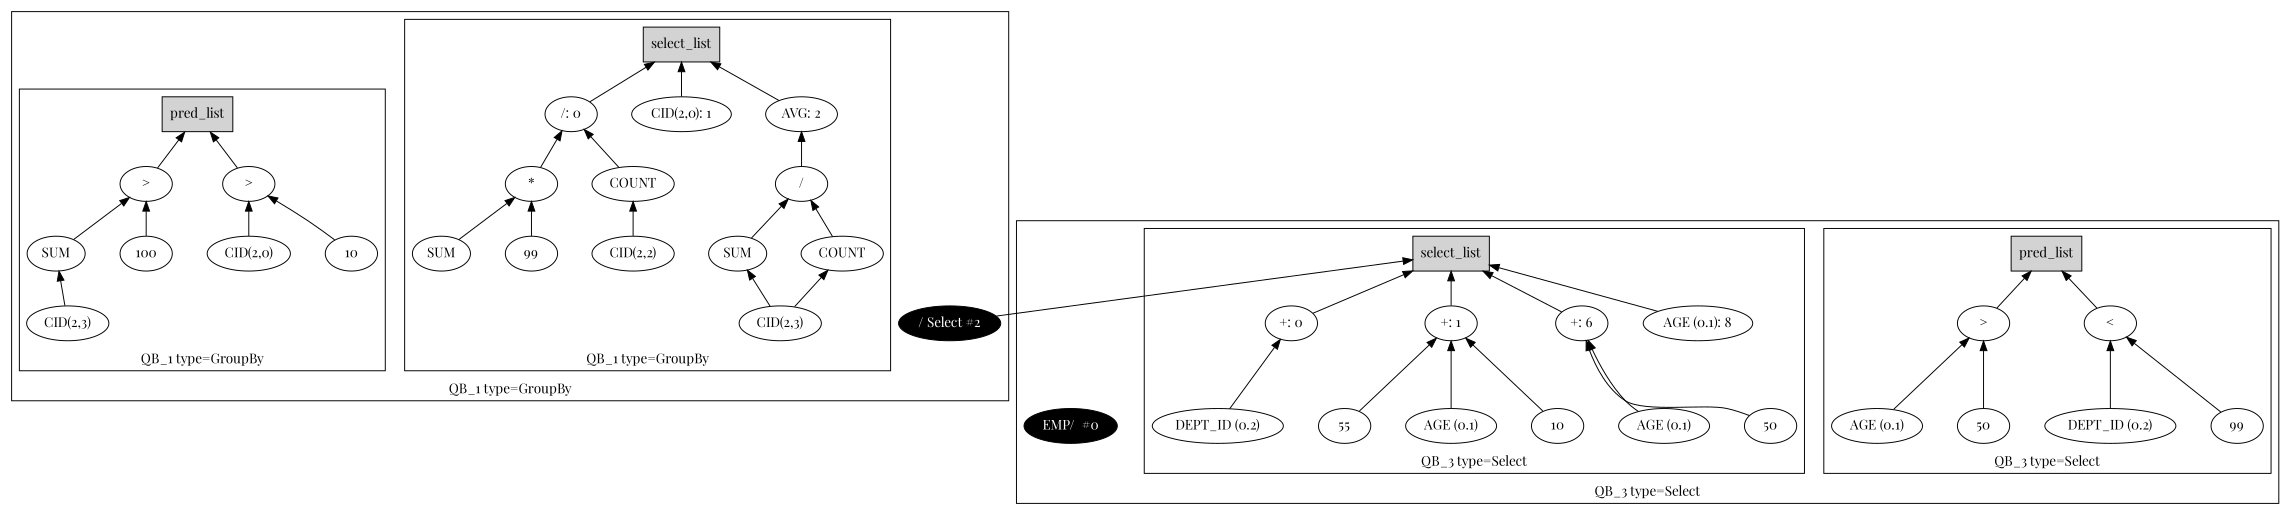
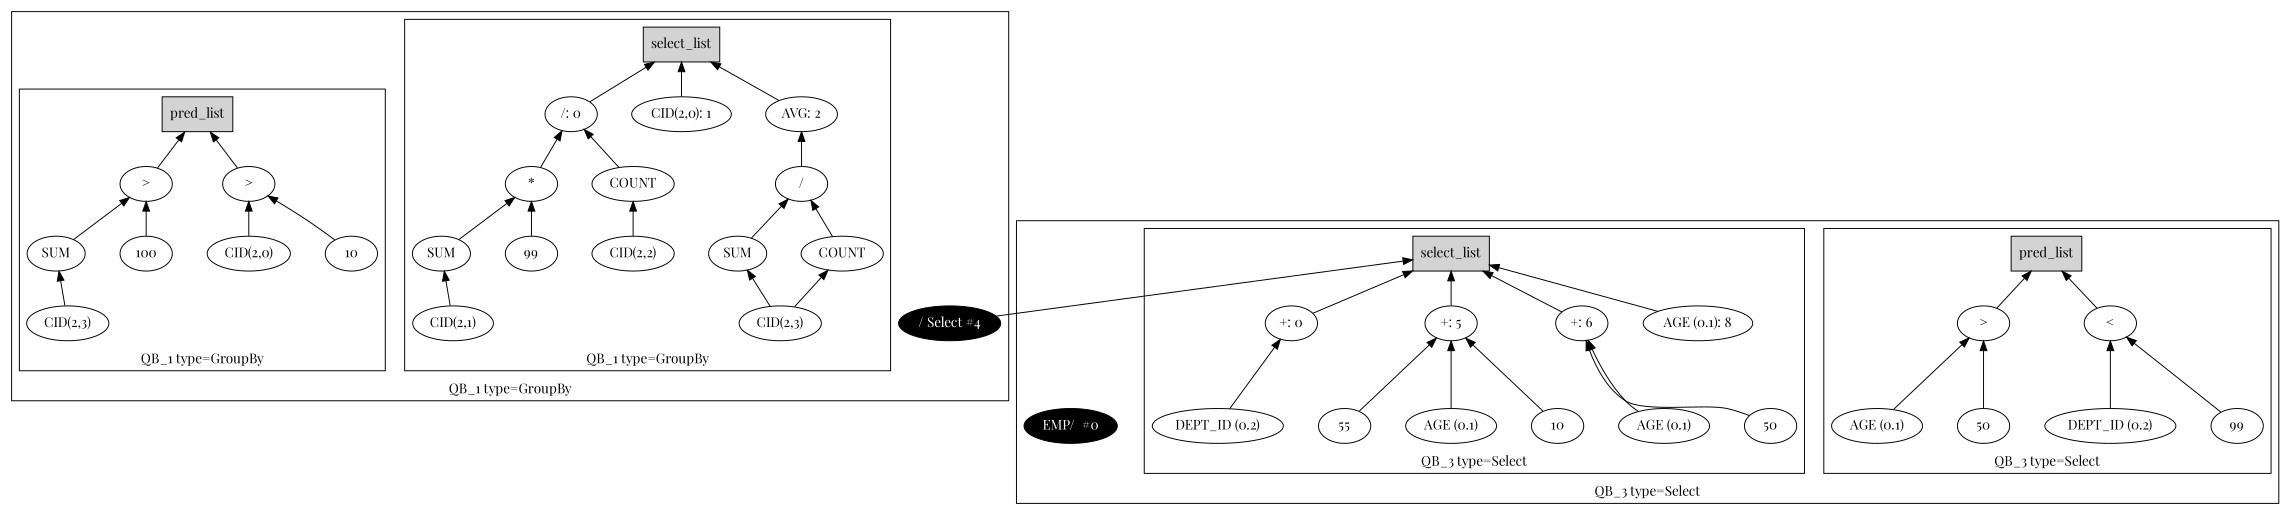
node "CID(2,1)": added
node "/ Select #2": label "/ Select #2" -> "/ Select #4"
node "+: 1": label "+: 1" -> "+: 5"
